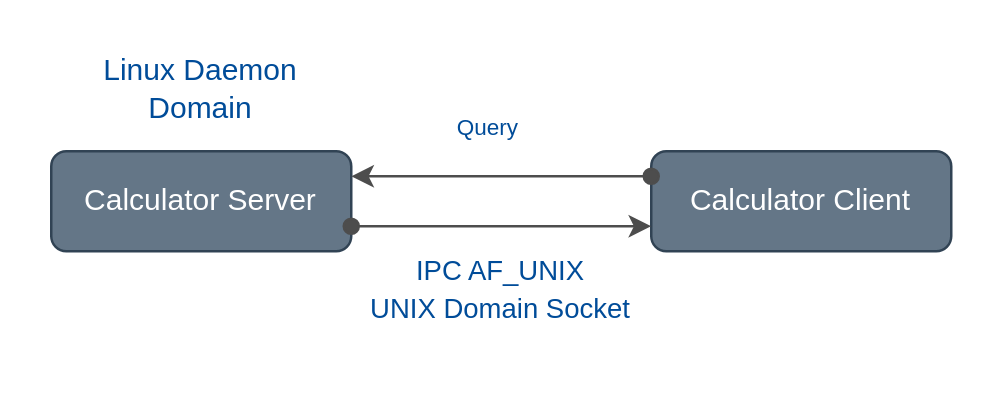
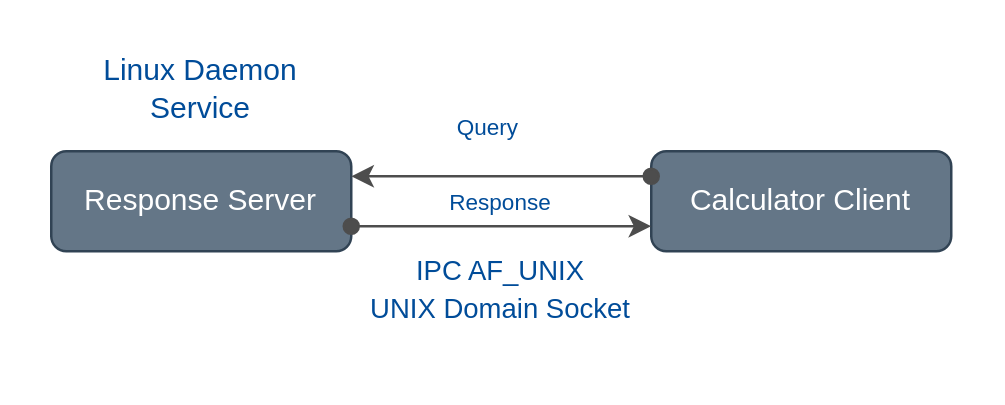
node "Linux Daemon Domain": label "Linux Daemon Domain" -> "Linux Daemon Service"
node "Calculator Server": label "Calculator Server" -> "Response Server"
node "Response": added
